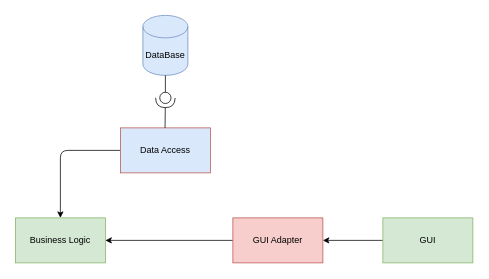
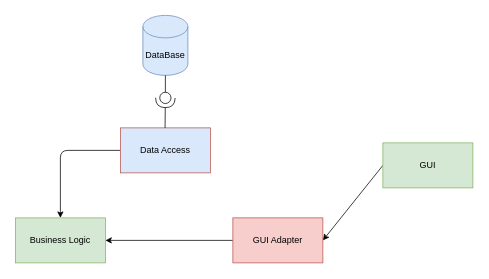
node "GUI": moved (428, 240) -> (428, 165)
